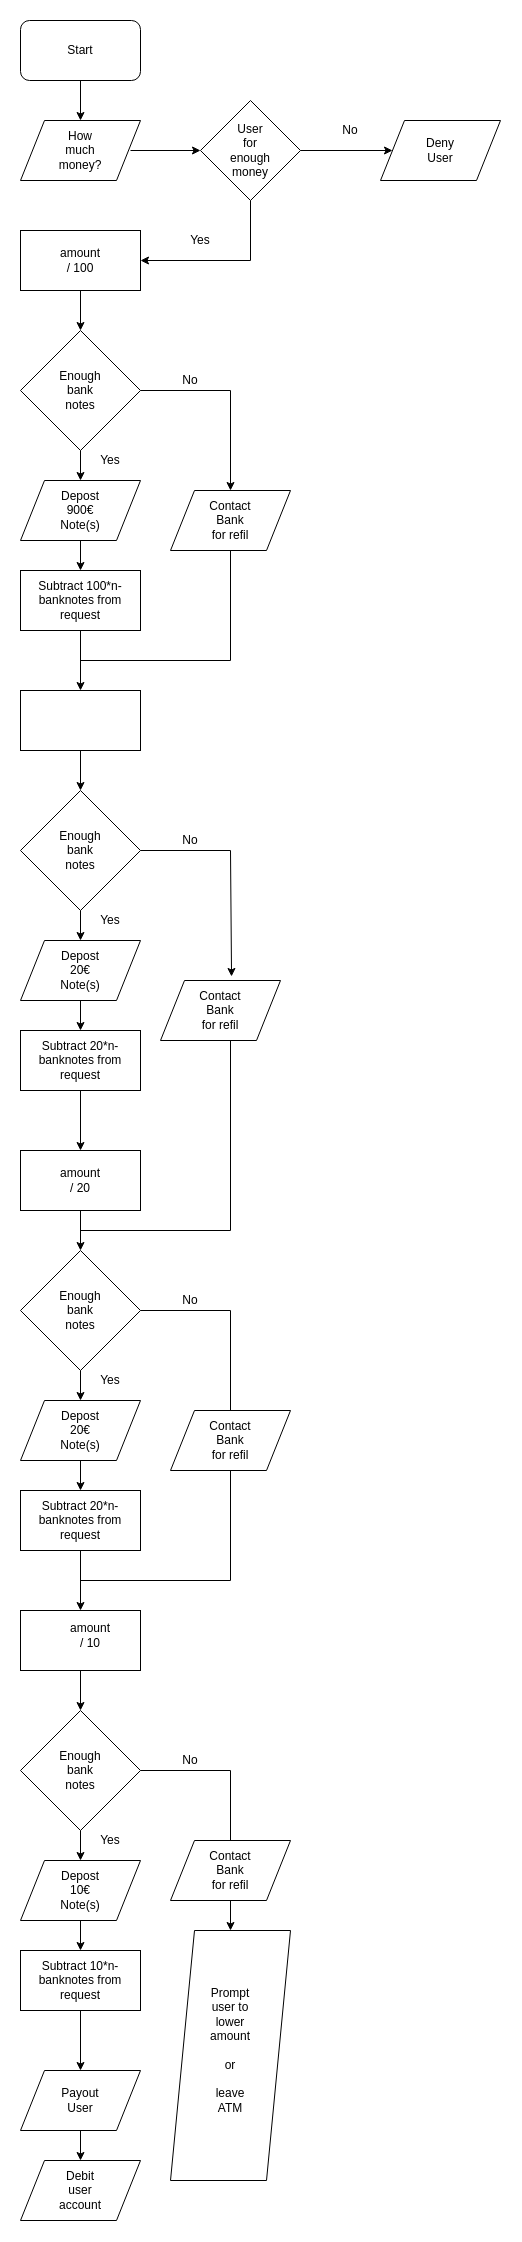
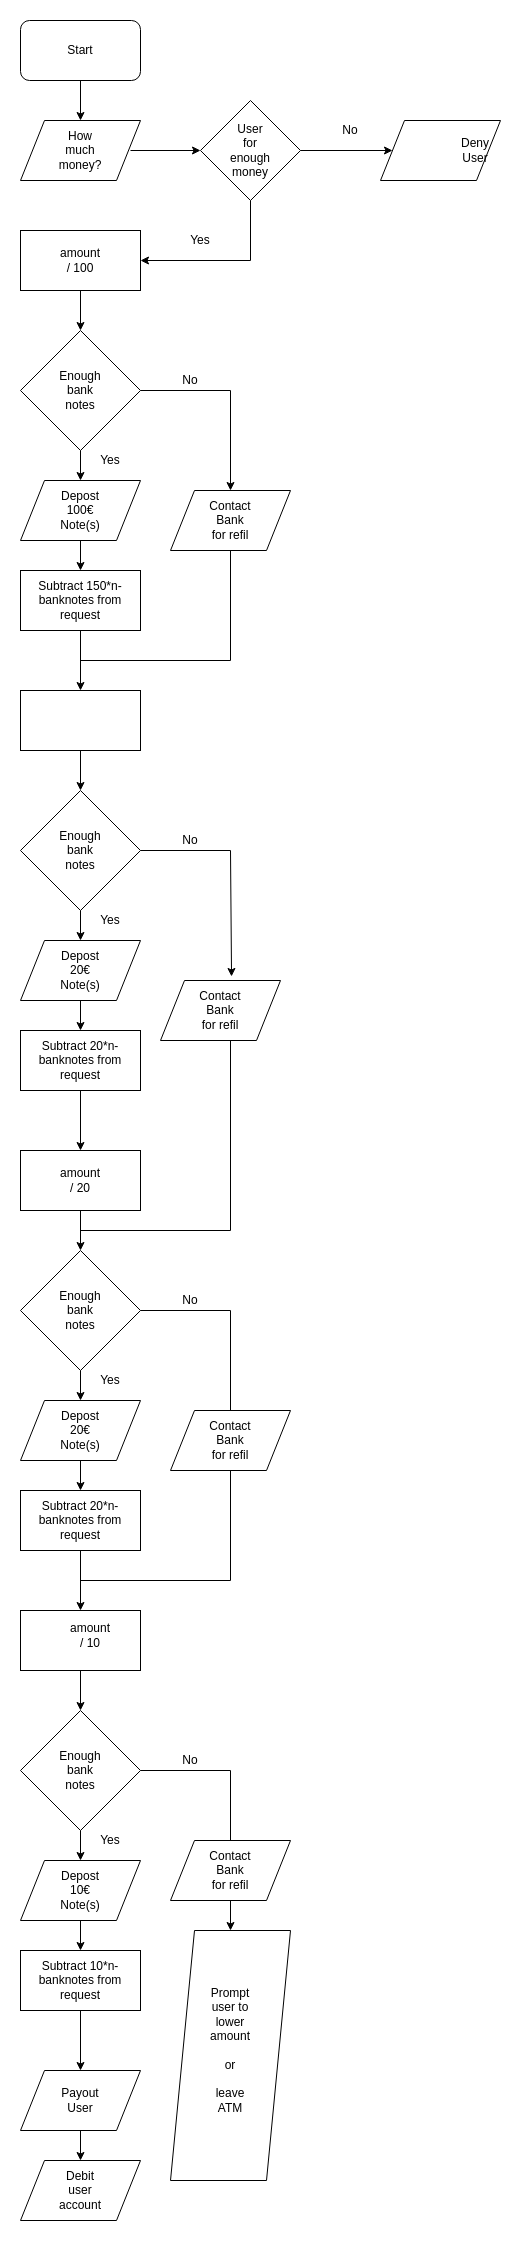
node "Deny User": moved (441, 151) -> (476, 151)
node "Depost 900€ Note(s)": label "Depost 900€ Note(s)" -> "Depost 100€ Note(s)"
node "Subtract 100*n-banknotes from request": label "Subtract 100*n-banknotes from request" -> "Subtract 150*n-banknotes from request"
